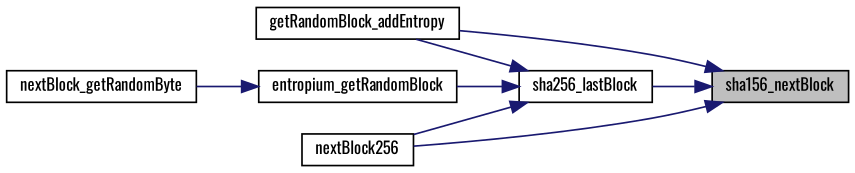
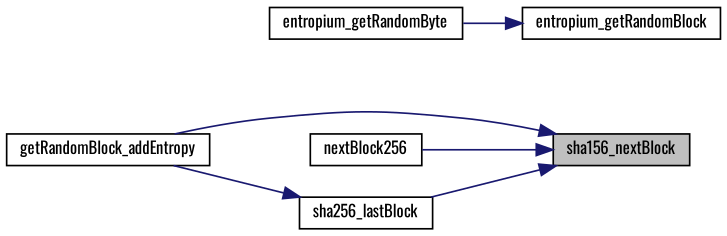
node "nextBlock_getRandomByte": label "nextBlock_getRandomByte" -> "entropium_getRandomByte"
edge "entropium_getRandomBlock" -> "sha256_lastBlock": removed
edge "nextBlock256" -> "sha256_lastBlock": removed
